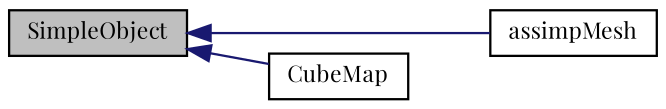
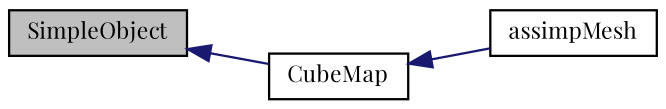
edge "assimpMesh" -> "SimpleObject": now "assimpMesh" -> "CubeMap"
